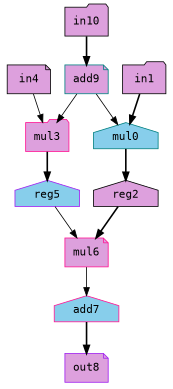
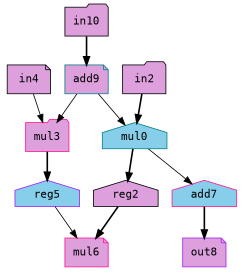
node "in1": label "in1" -> "in2"
edge "mul6" -> "add7": now "mul0" -> "add7"
